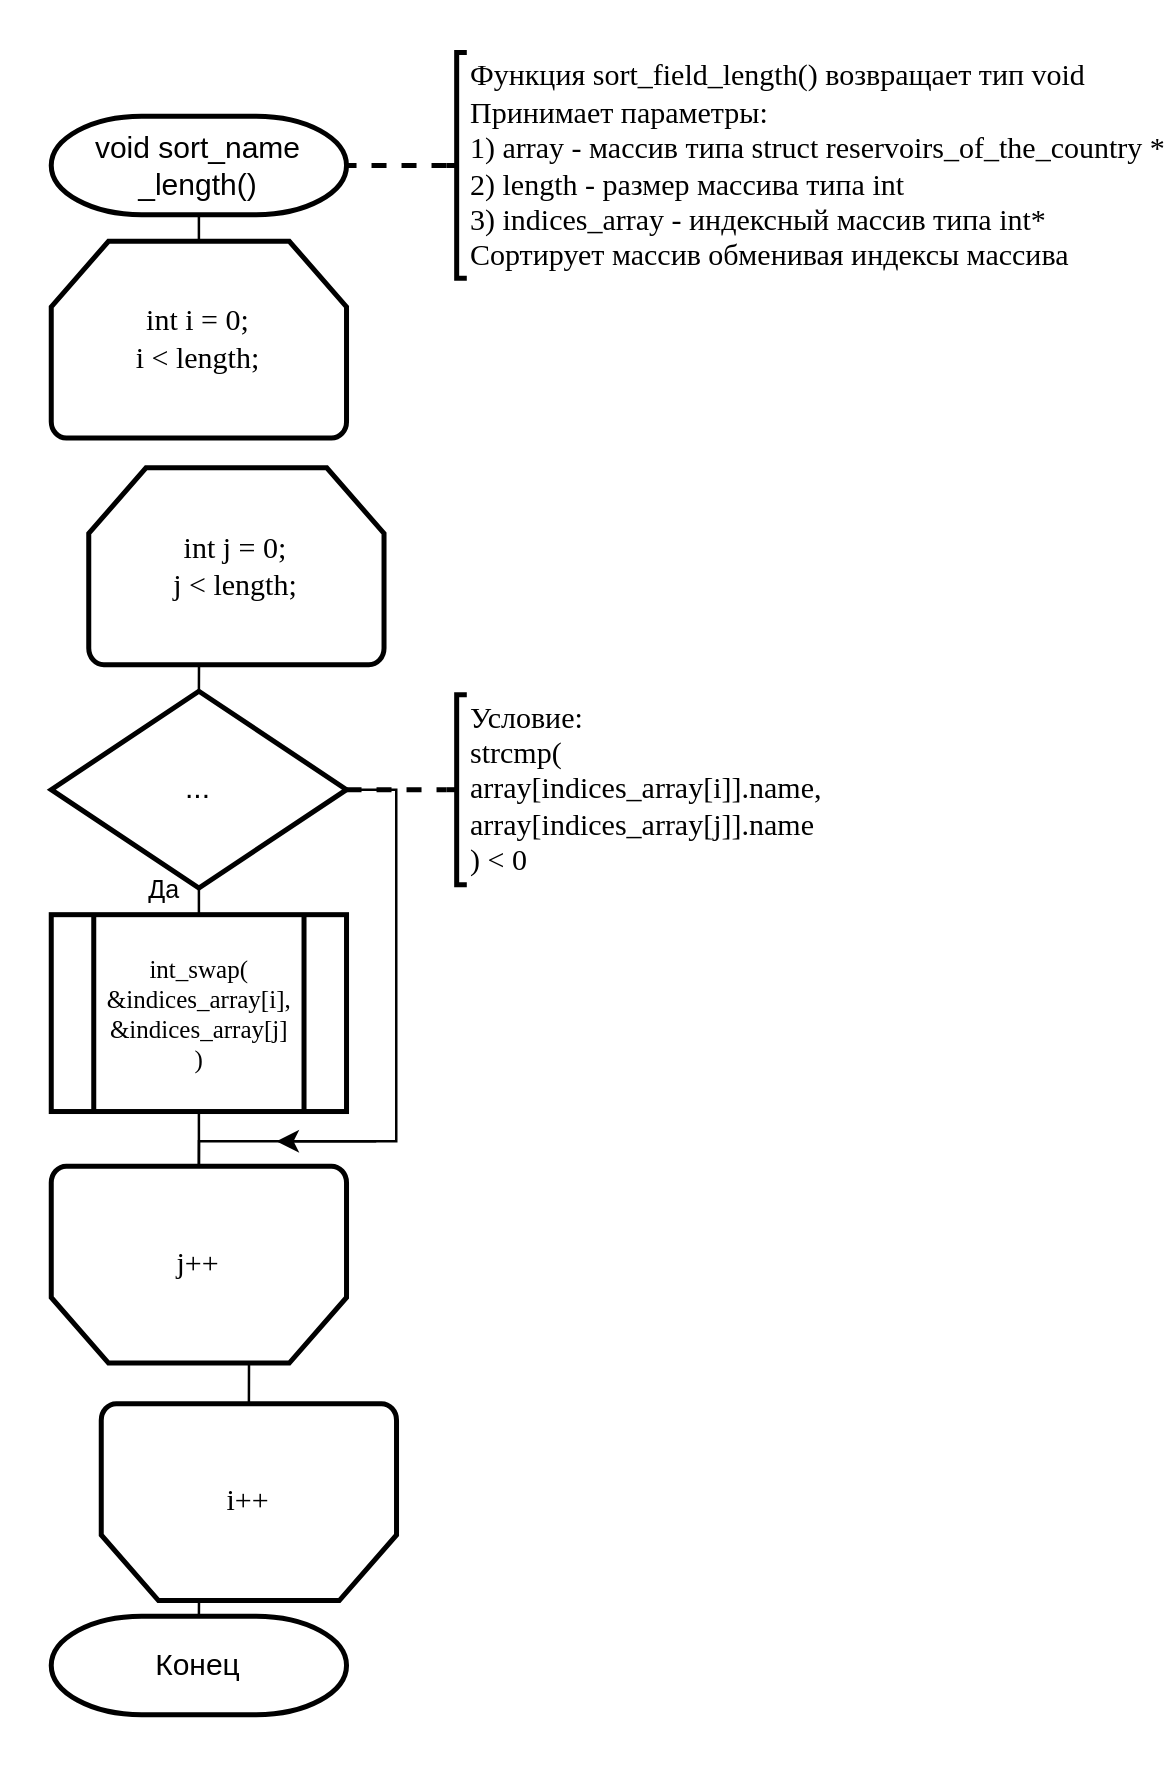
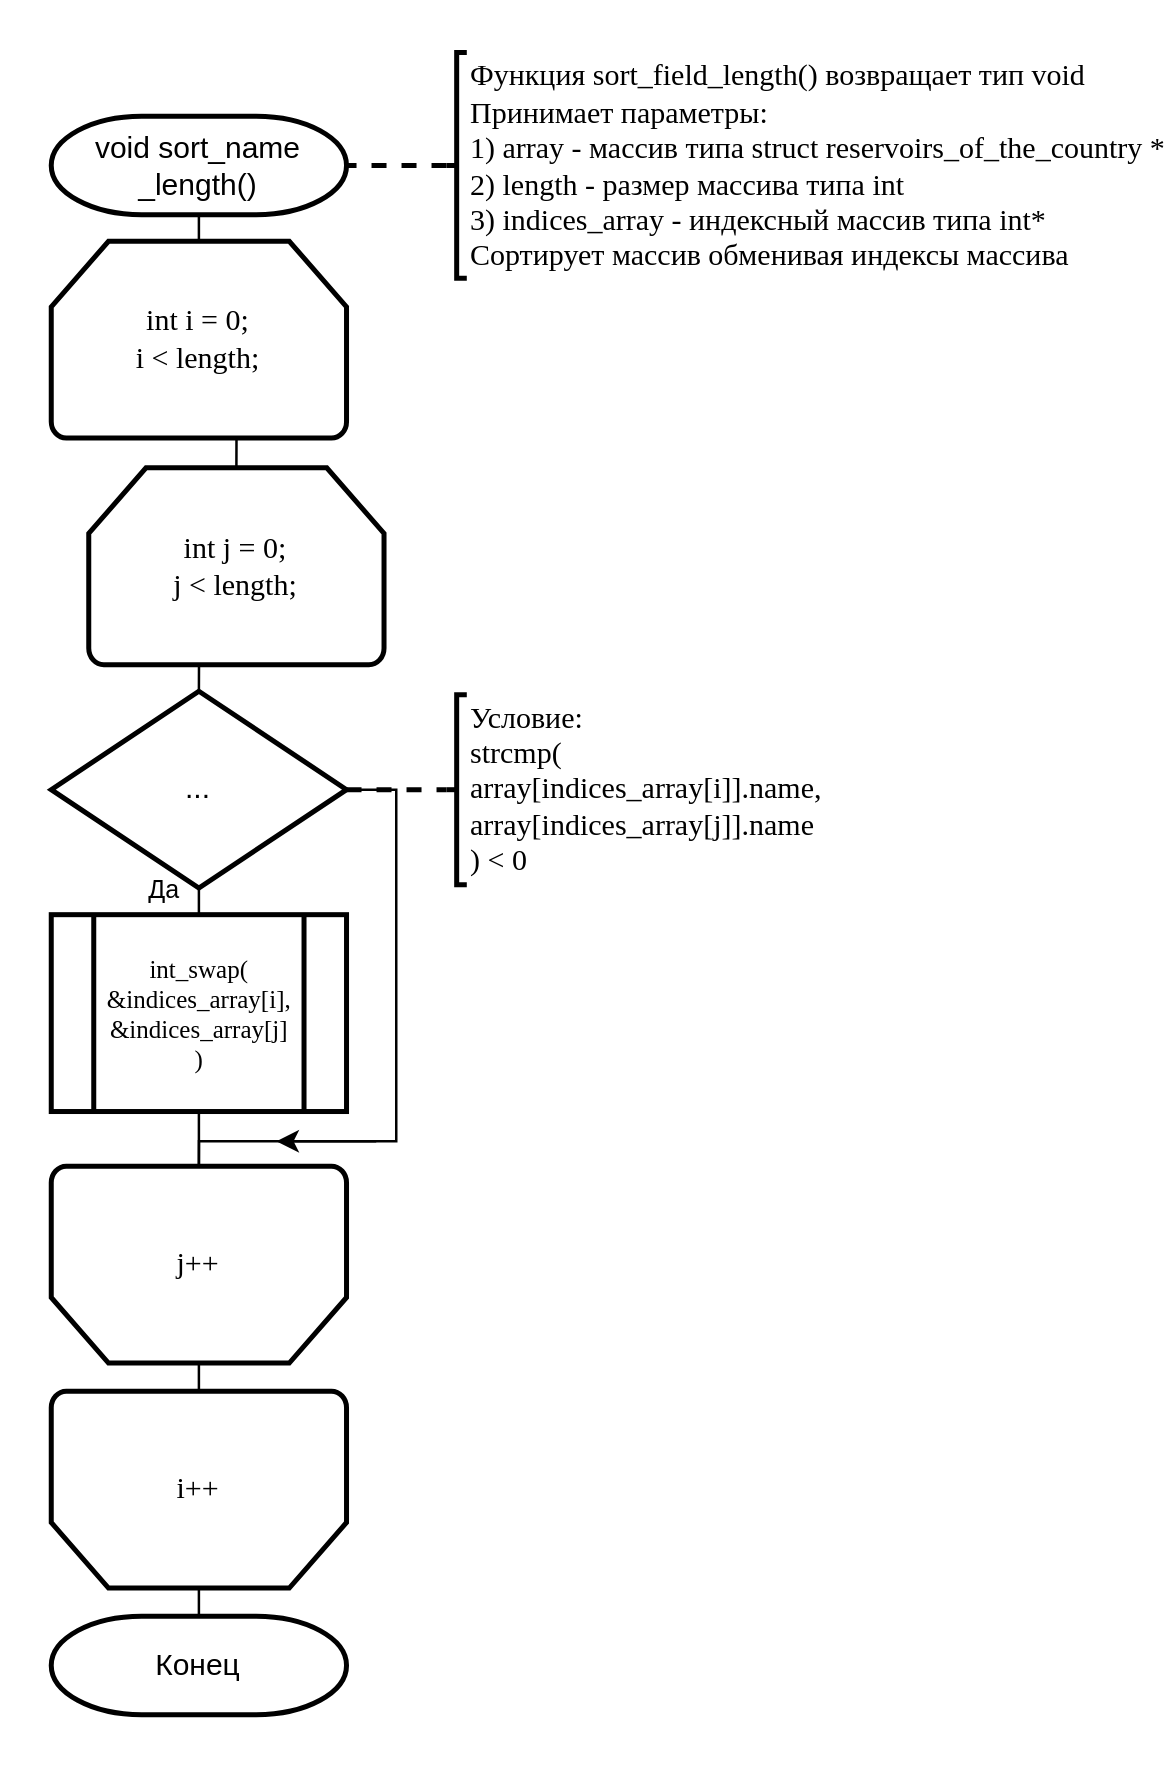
edge "int i = 0; i < length;" -- "int j = 0; j < length;": added
node "i++": moved (249, 1502) -> (199, 1490)
